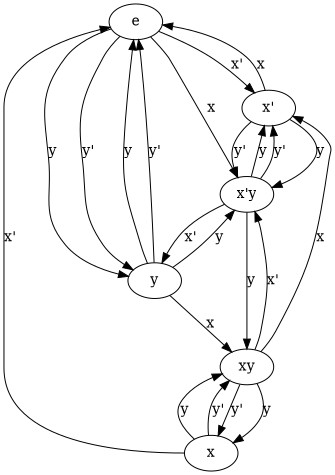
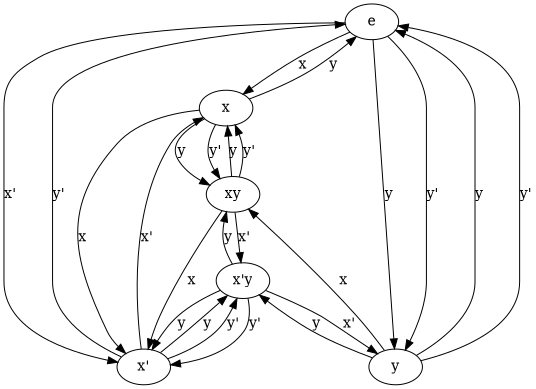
edge "x'" -> "e": label "x" -> "y'"
edge "e" -> "x'y": now "e" -> "x"
edge "x" -> "x'": added, label "x"
edge "x'" -> "x": added, label "x'"
edge "x" -> "e": label "x'" -> "y"
